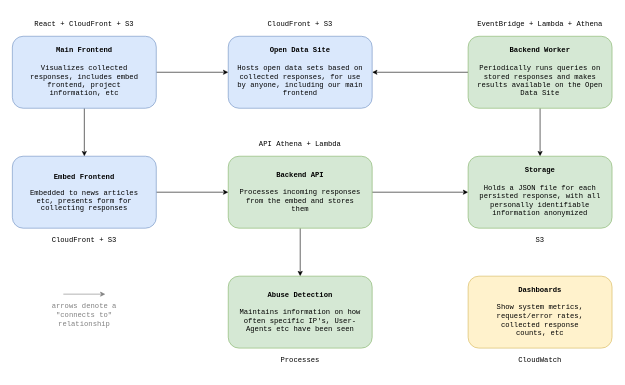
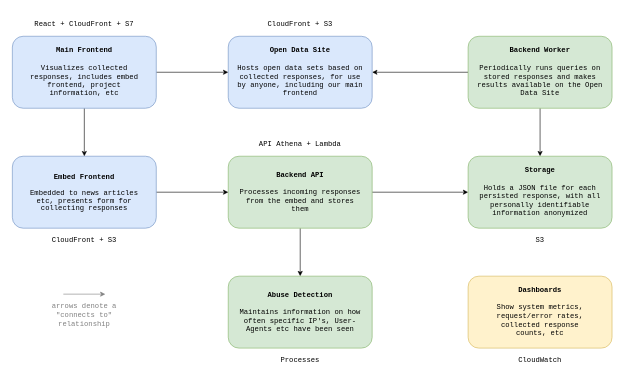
node "React + CloudFront + S3": label "React + CloudFront + S3" -> "React + CloudFront + S7"
node "EventBridge + Lambda + Athena": removed
